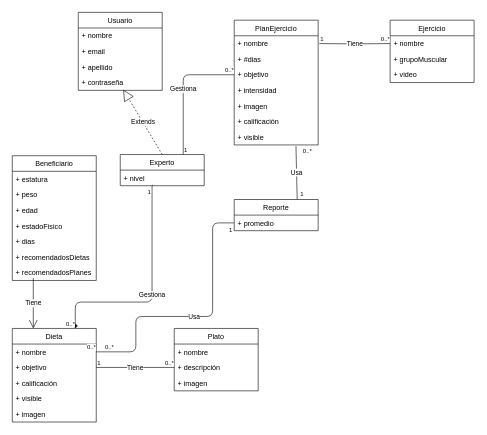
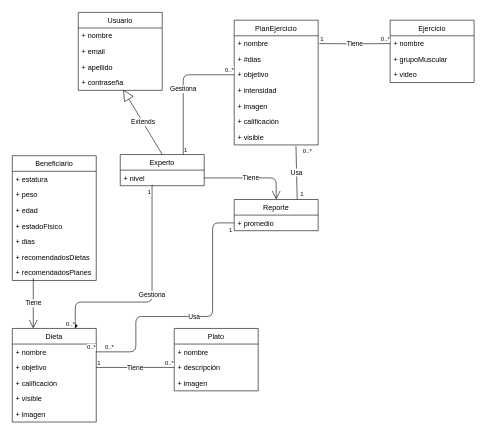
edge "Experto" -> "+ contraseña": style dashed -> solid
edge "+ nivel" -> "Reporte": added, label "Tiene"
